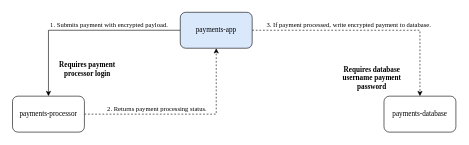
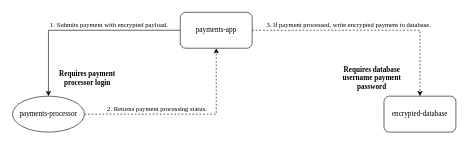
node "payments-app": fillcolor #dae8fc -> #ffffff
node "Requires payment processor login": moved (87, 69) -> (87, 78)
node "payments-processor": shape rounded rectangle -> ellipse
node "payments-database": label "payments-database" -> "encrypted-database"
